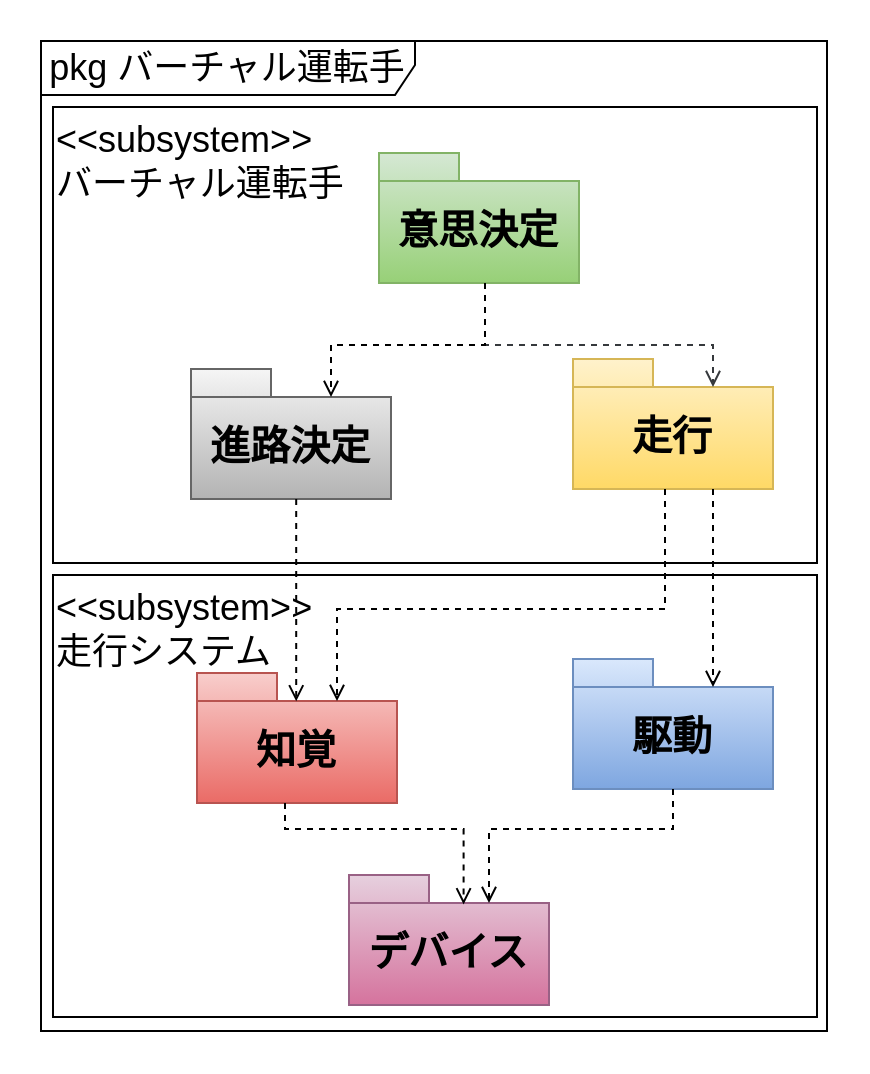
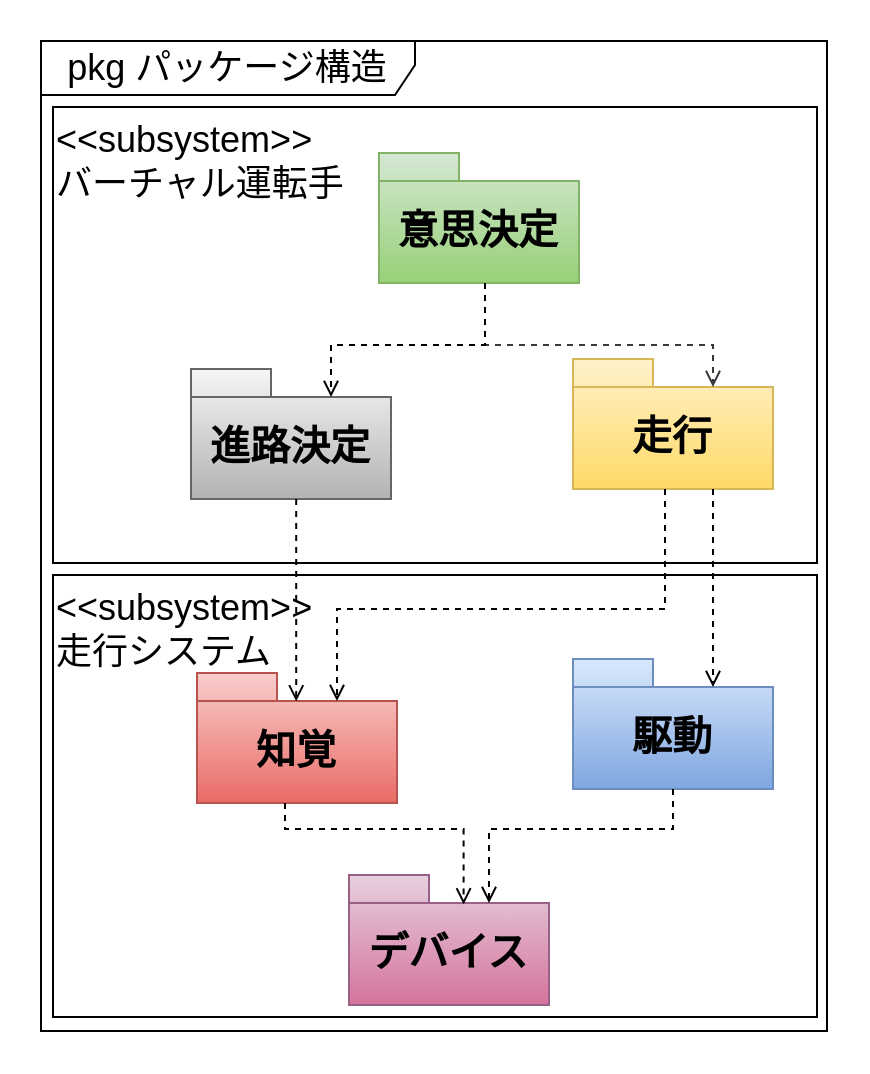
node "pkg バーチャル運転手": label "pkg バーチャル運転手" -> "pkg パッケージ構造"
